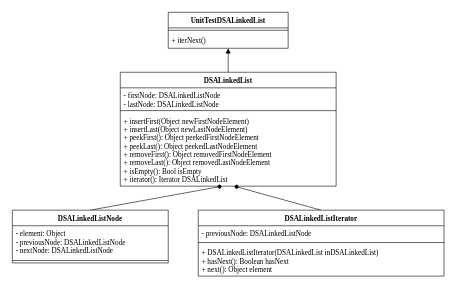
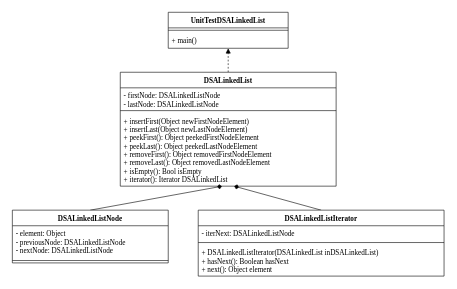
node "+ iterNext()": label "+ iterNext()" -> "+ main()"
edge "DSALinkedList" -> "UnitTestDSALinkedList": style solid -> dashed
node "- previousNode: DSALinkedListNode": label "- previousNode: DSALinkedListNode" -> "- iterNext: DSALinkedListNode"
